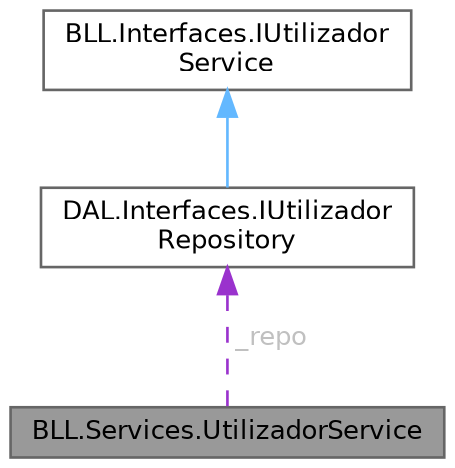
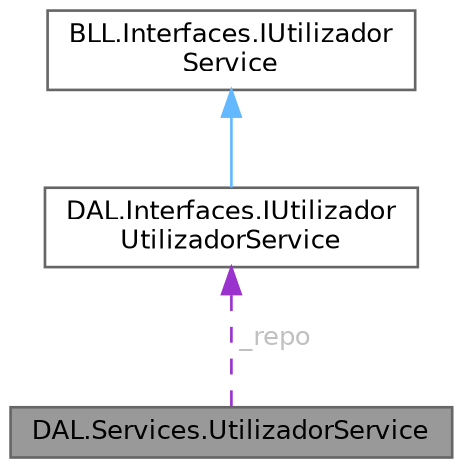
node "DAL.Interfaces.IUtilizador Repository": label "DAL.Interfaces.IUtilizador Repository" -> "DAL.Interfaces.IUtilizador UtilizadorService"
node "BLL.Services.UtilizadorService": label "BLL.Services.UtilizadorService" -> "DAL.Services.UtilizadorService"
